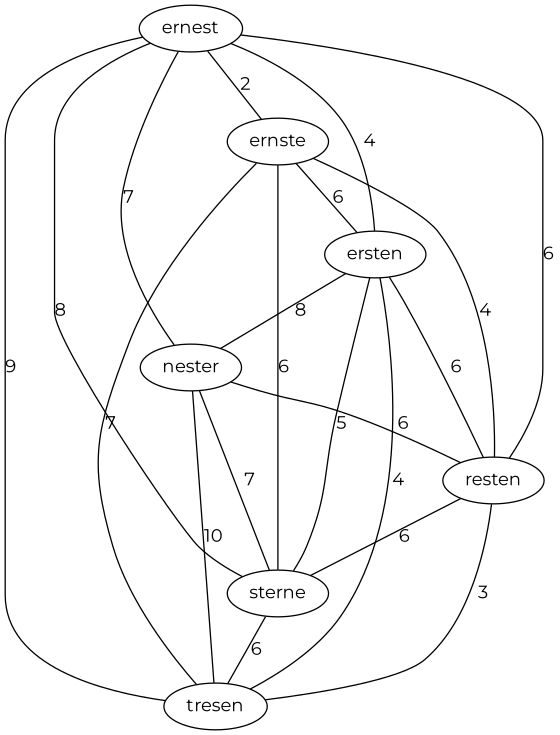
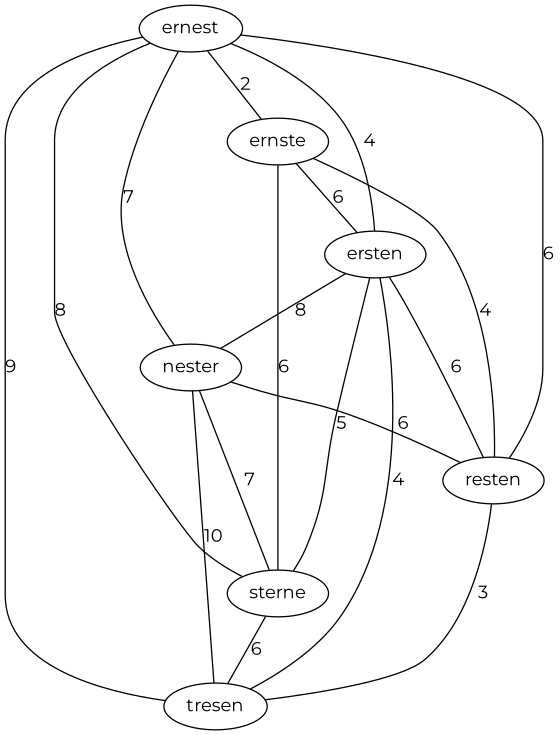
edge "ernste" -- "tresen": removed, label "7"
edge "resten" -- "sterne": removed, label "6"
